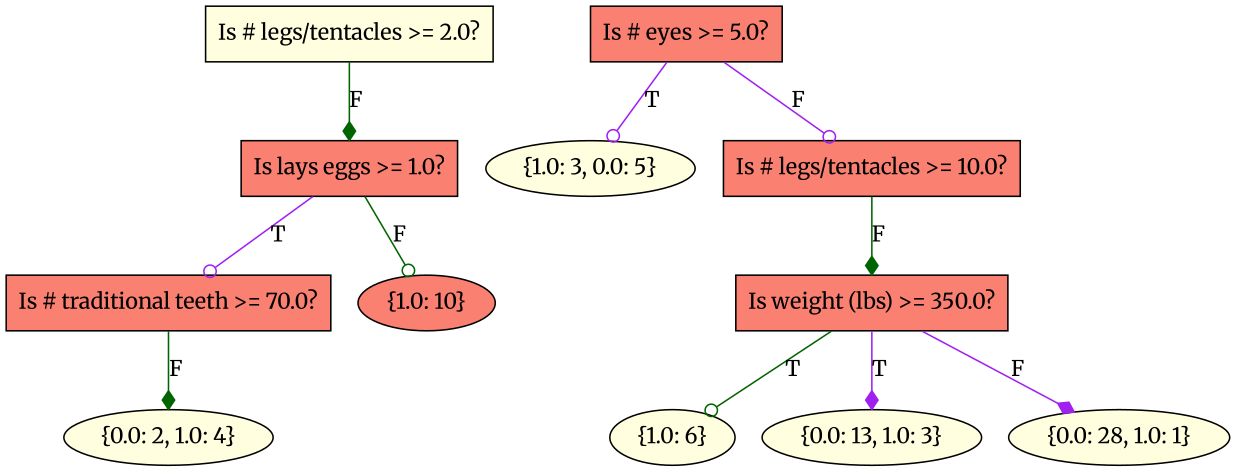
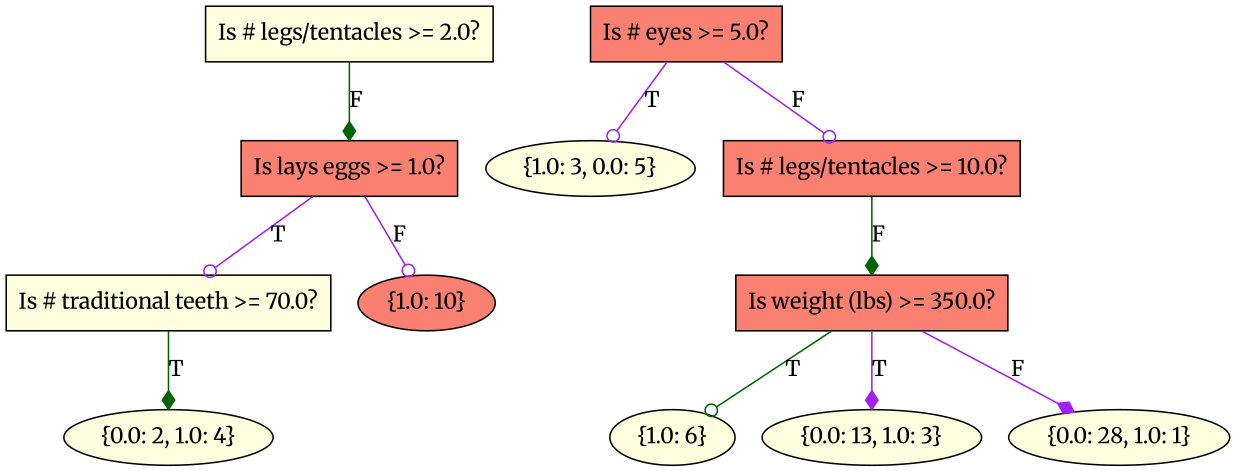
edge "Is lays eggs >= 1.0?" -> "{1.0: 10}": color darkgreen -> purple
node "Is # traditional teeth >= 70.0?": fillcolor salmon -> lightyellow
edge "Is # traditional teeth >= 70.0?" -> "{0.0: 2, 1.0: 4}": label "F" -> "T"
